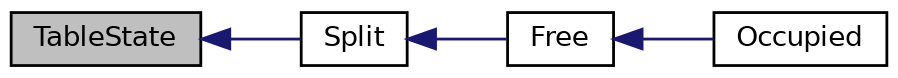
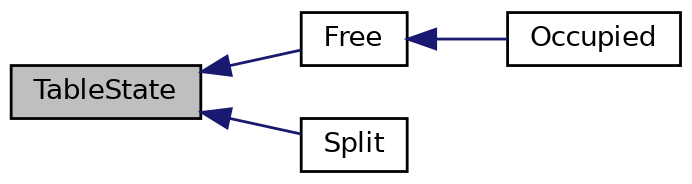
edge "Free" -> "Split": now "Free" -> "TableState"
